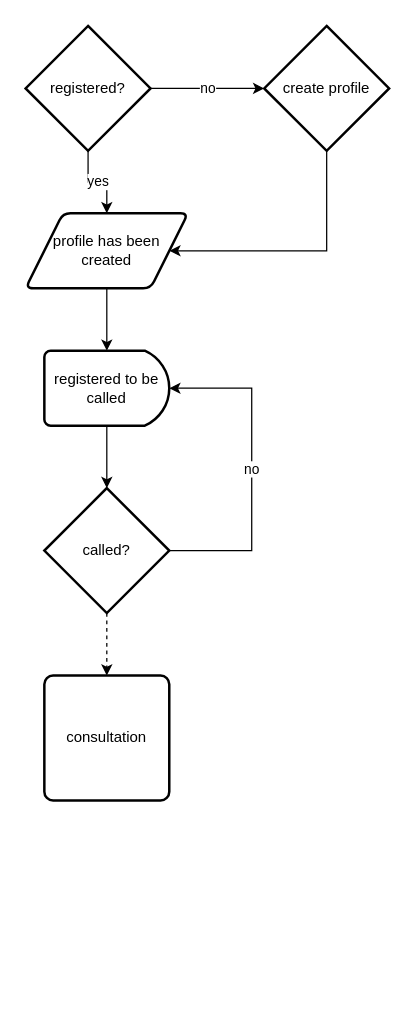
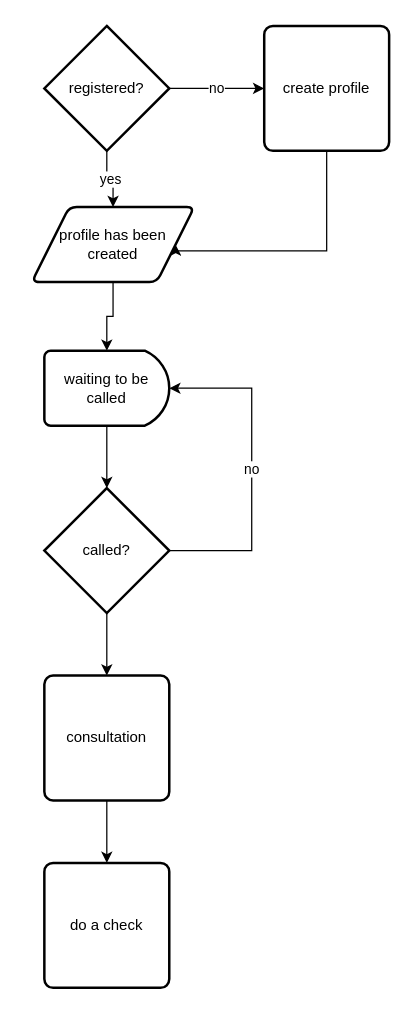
node "registered?": moved (88, 88) -> (107, 88)
node "create profile": shape diamond -> rounded rectangle
node "profile has been created": moved (107, 251) -> (113, 244)
node "registered to be called": label "registered to be called" -> "waiting to be called"
edge "called?" -> "consultation": style dashed -> solid
edge "consultation" -> "do a check": added
node "do a check": added
